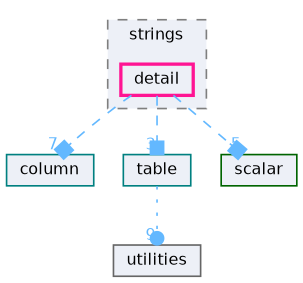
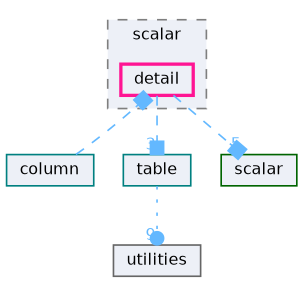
cluster "strings": label "strings" -> "scalar"
edge "detail" -> "column": reversed
